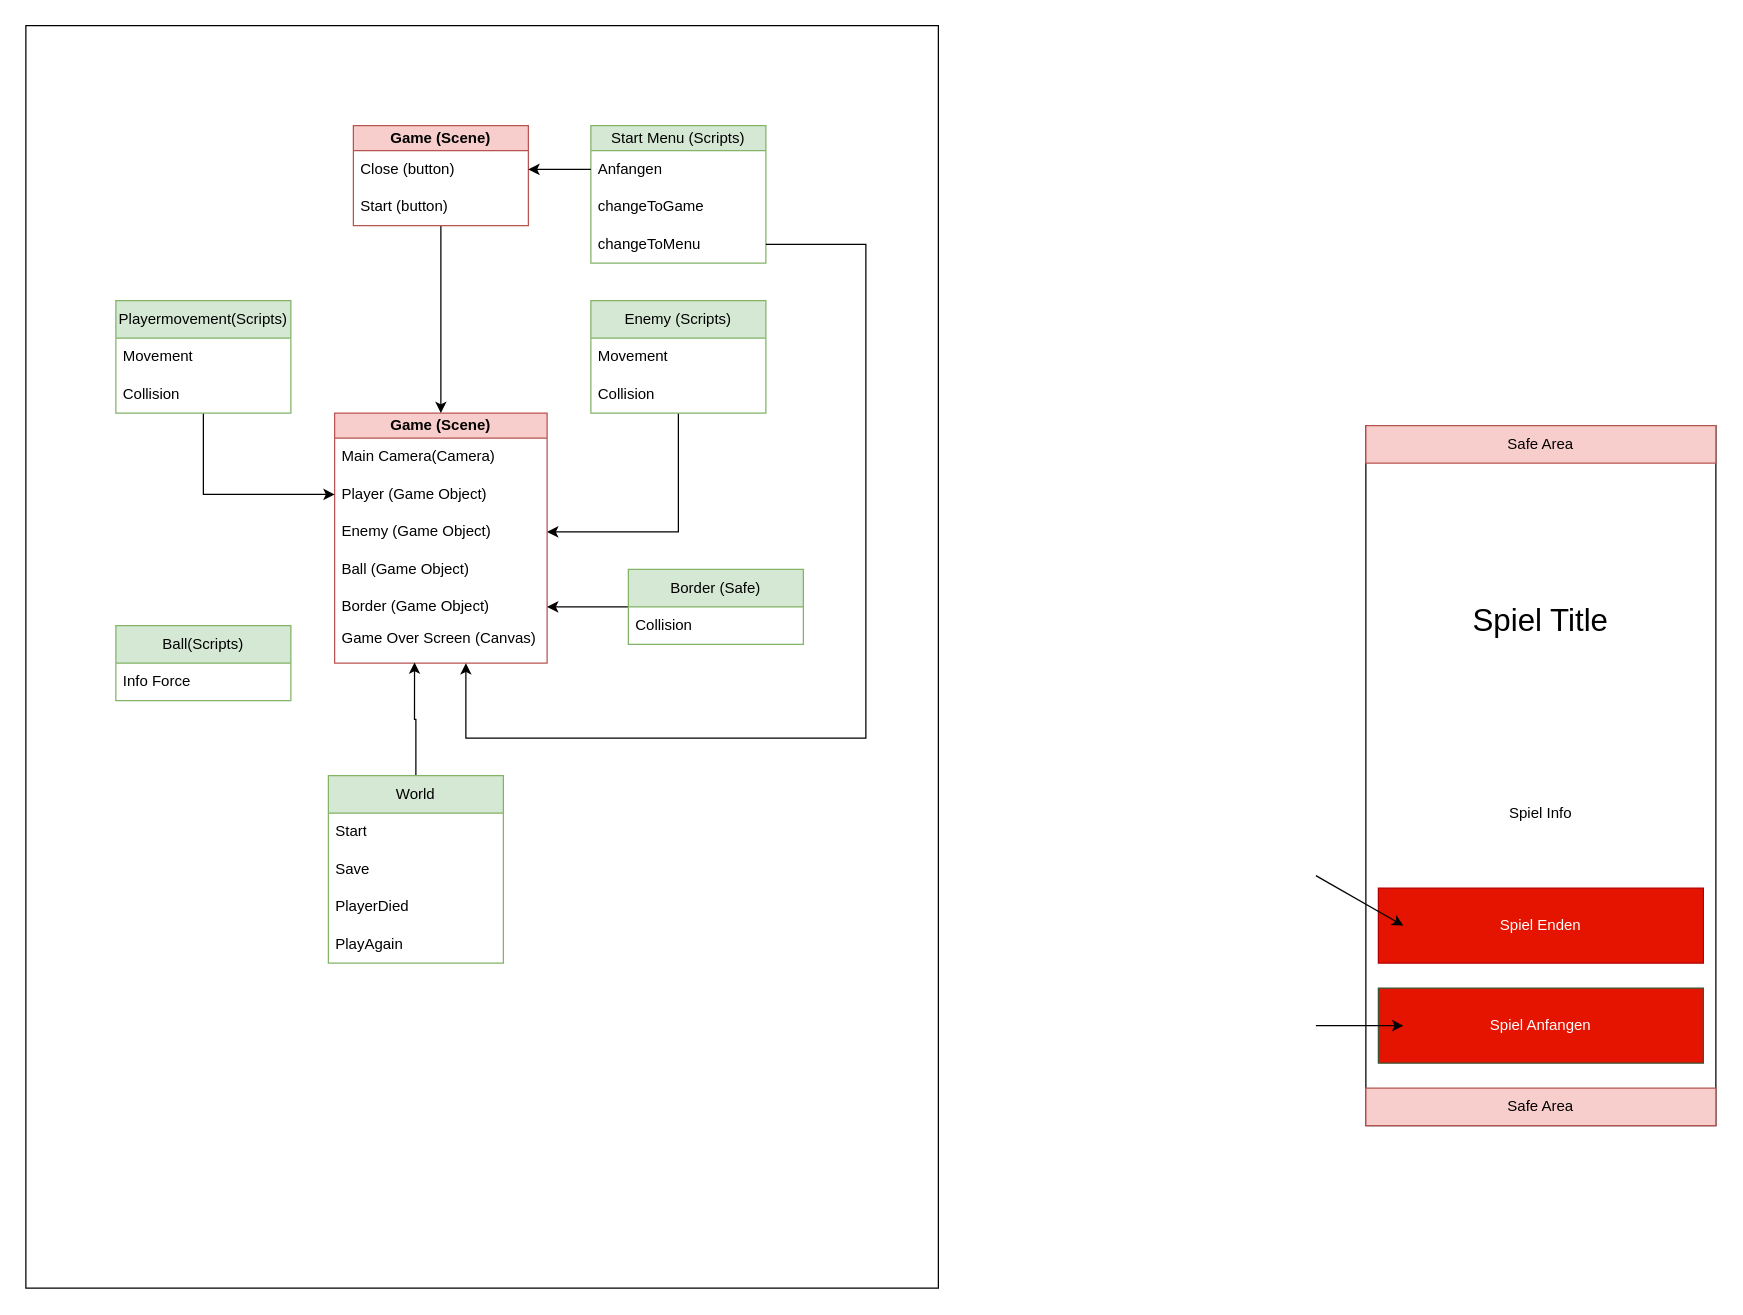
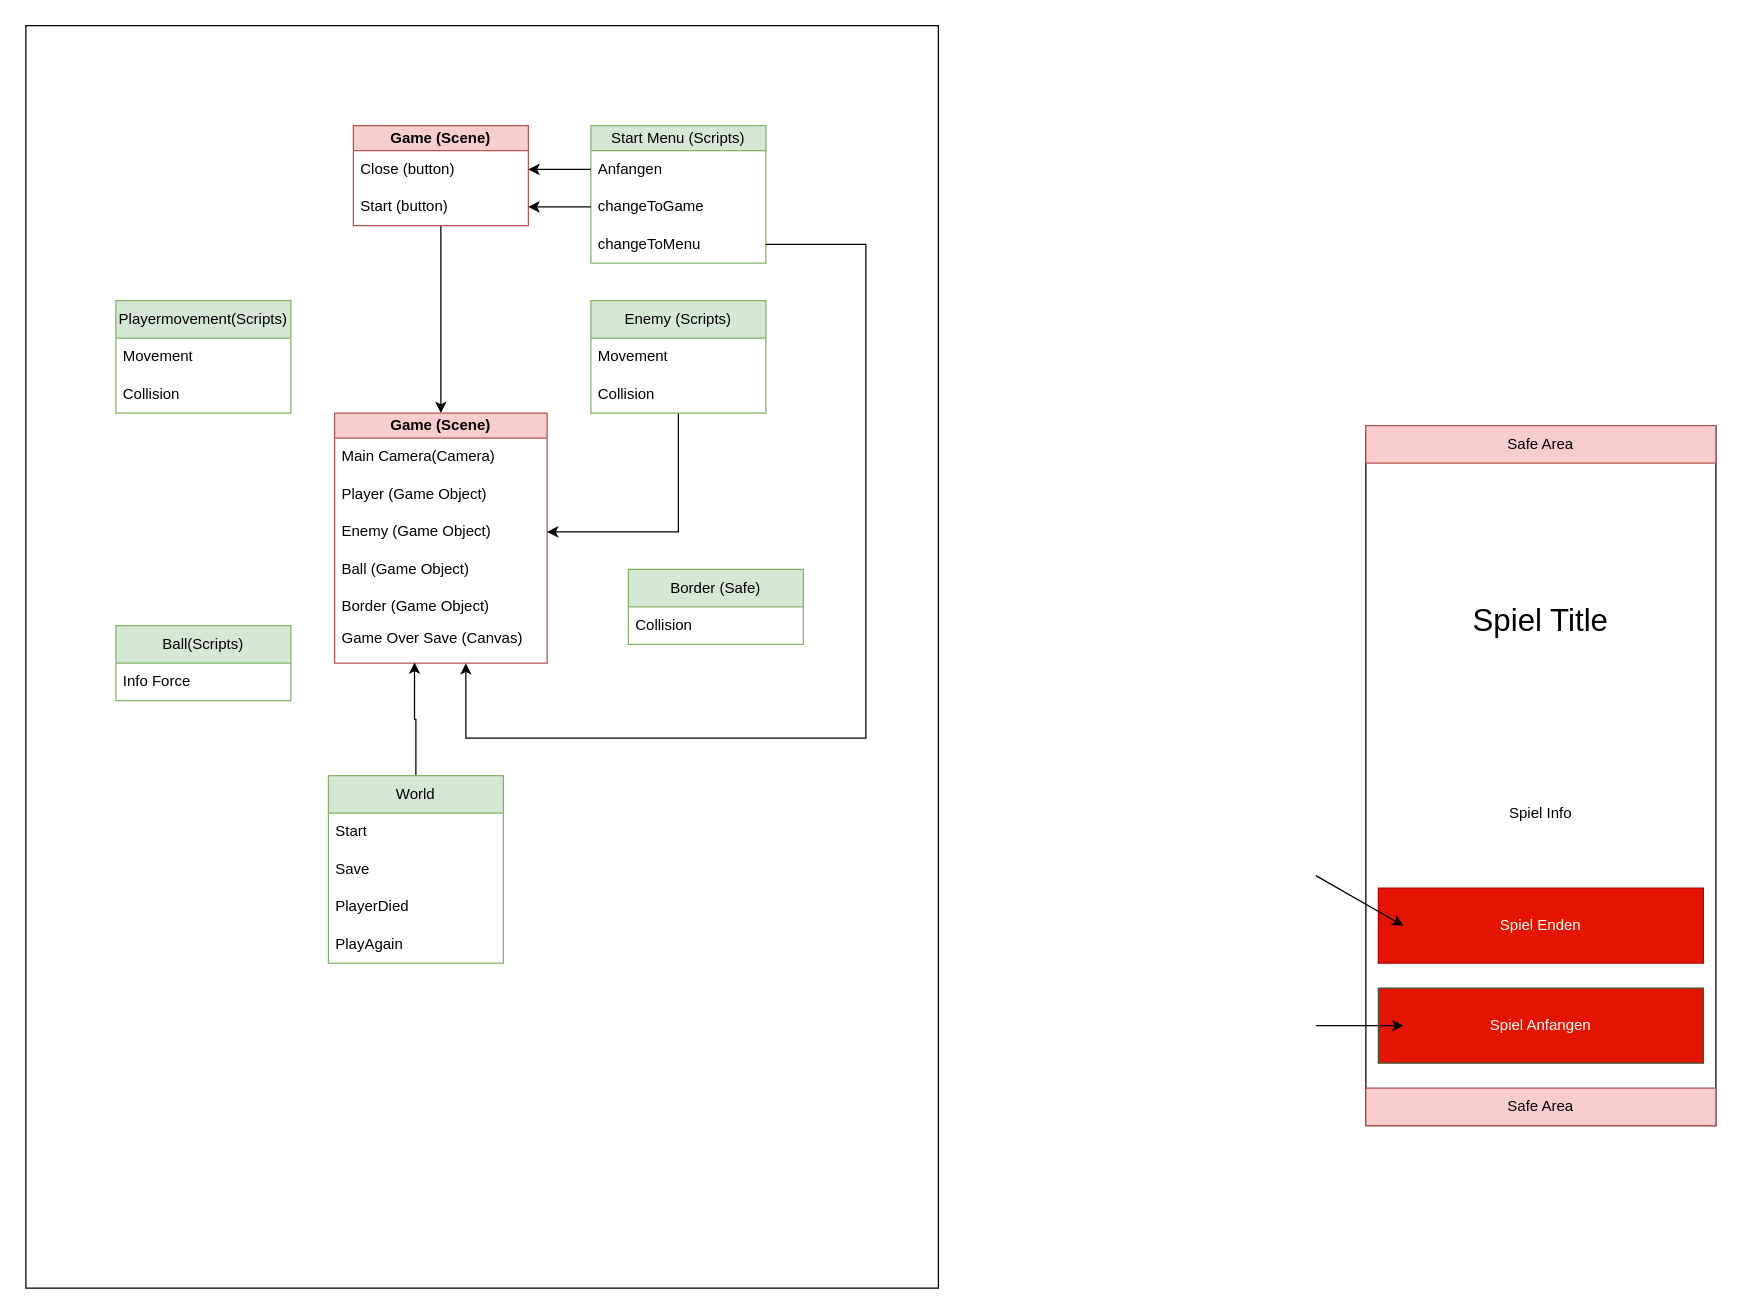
edge "changeToGame" -> "Start (button)": added
edge "Playermovement(Scripts)" -> "Player (Game Object)": removed
edge "Border (Safe)" -> "Border (Game Object)": removed
node "Game Over Screen (Canvas)": label "Game Over Screen (Canvas)" -> "Game Over Save (Canvas)"
